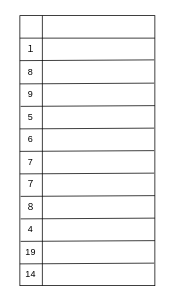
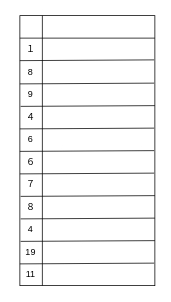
node "5": label "5" -> "４"
node "7": label "7" -> "６"
node "14": label "14" -> "11"
